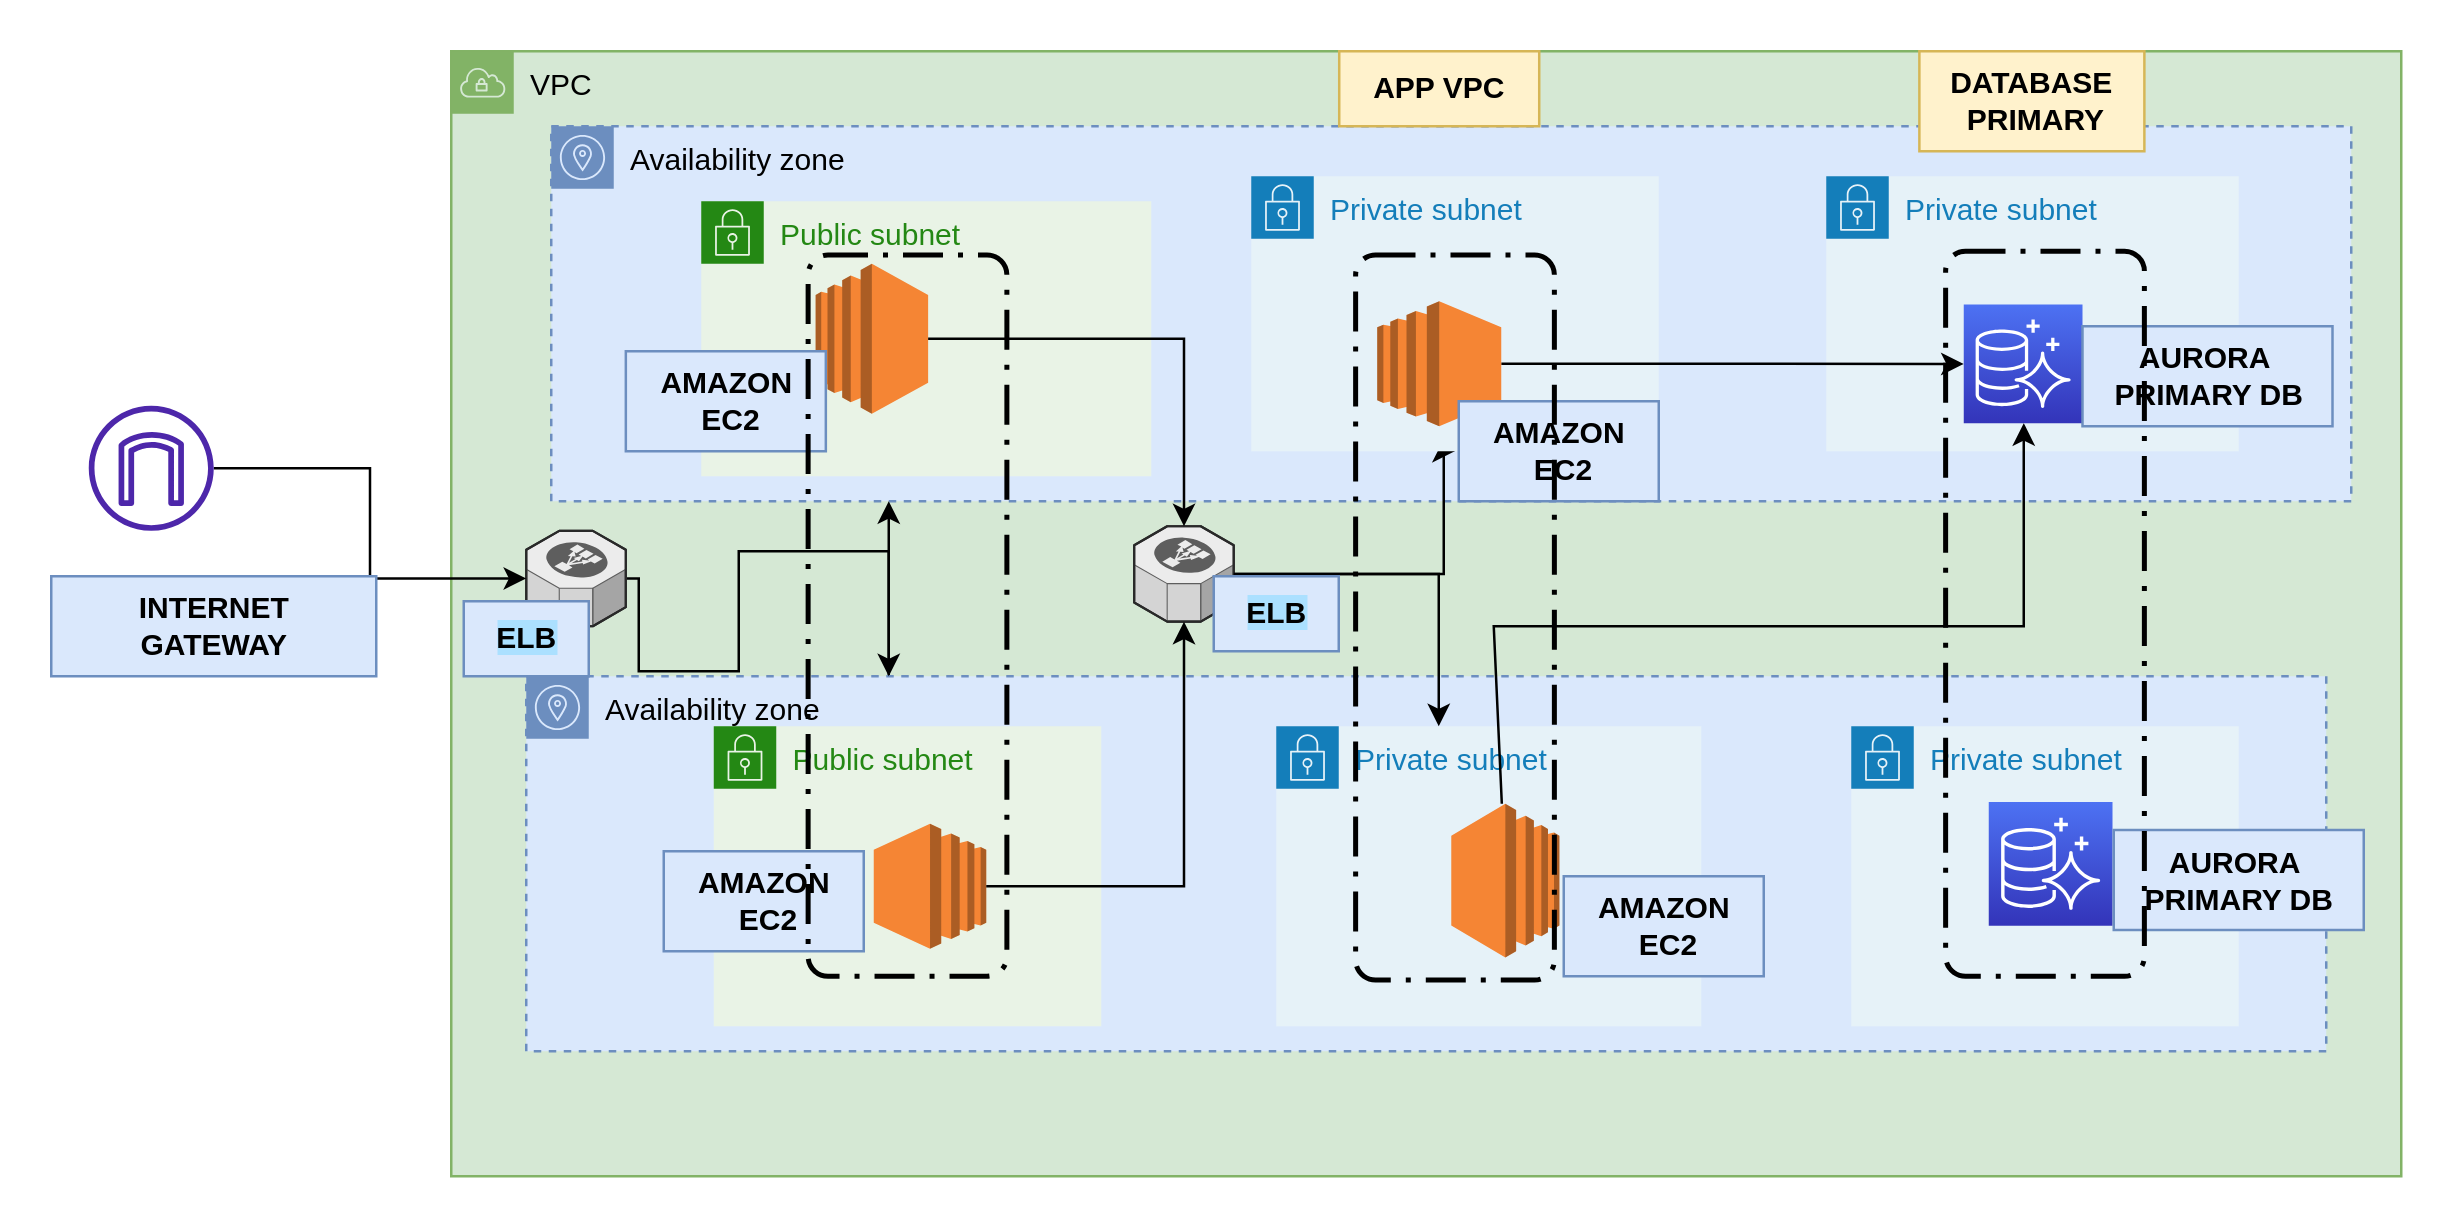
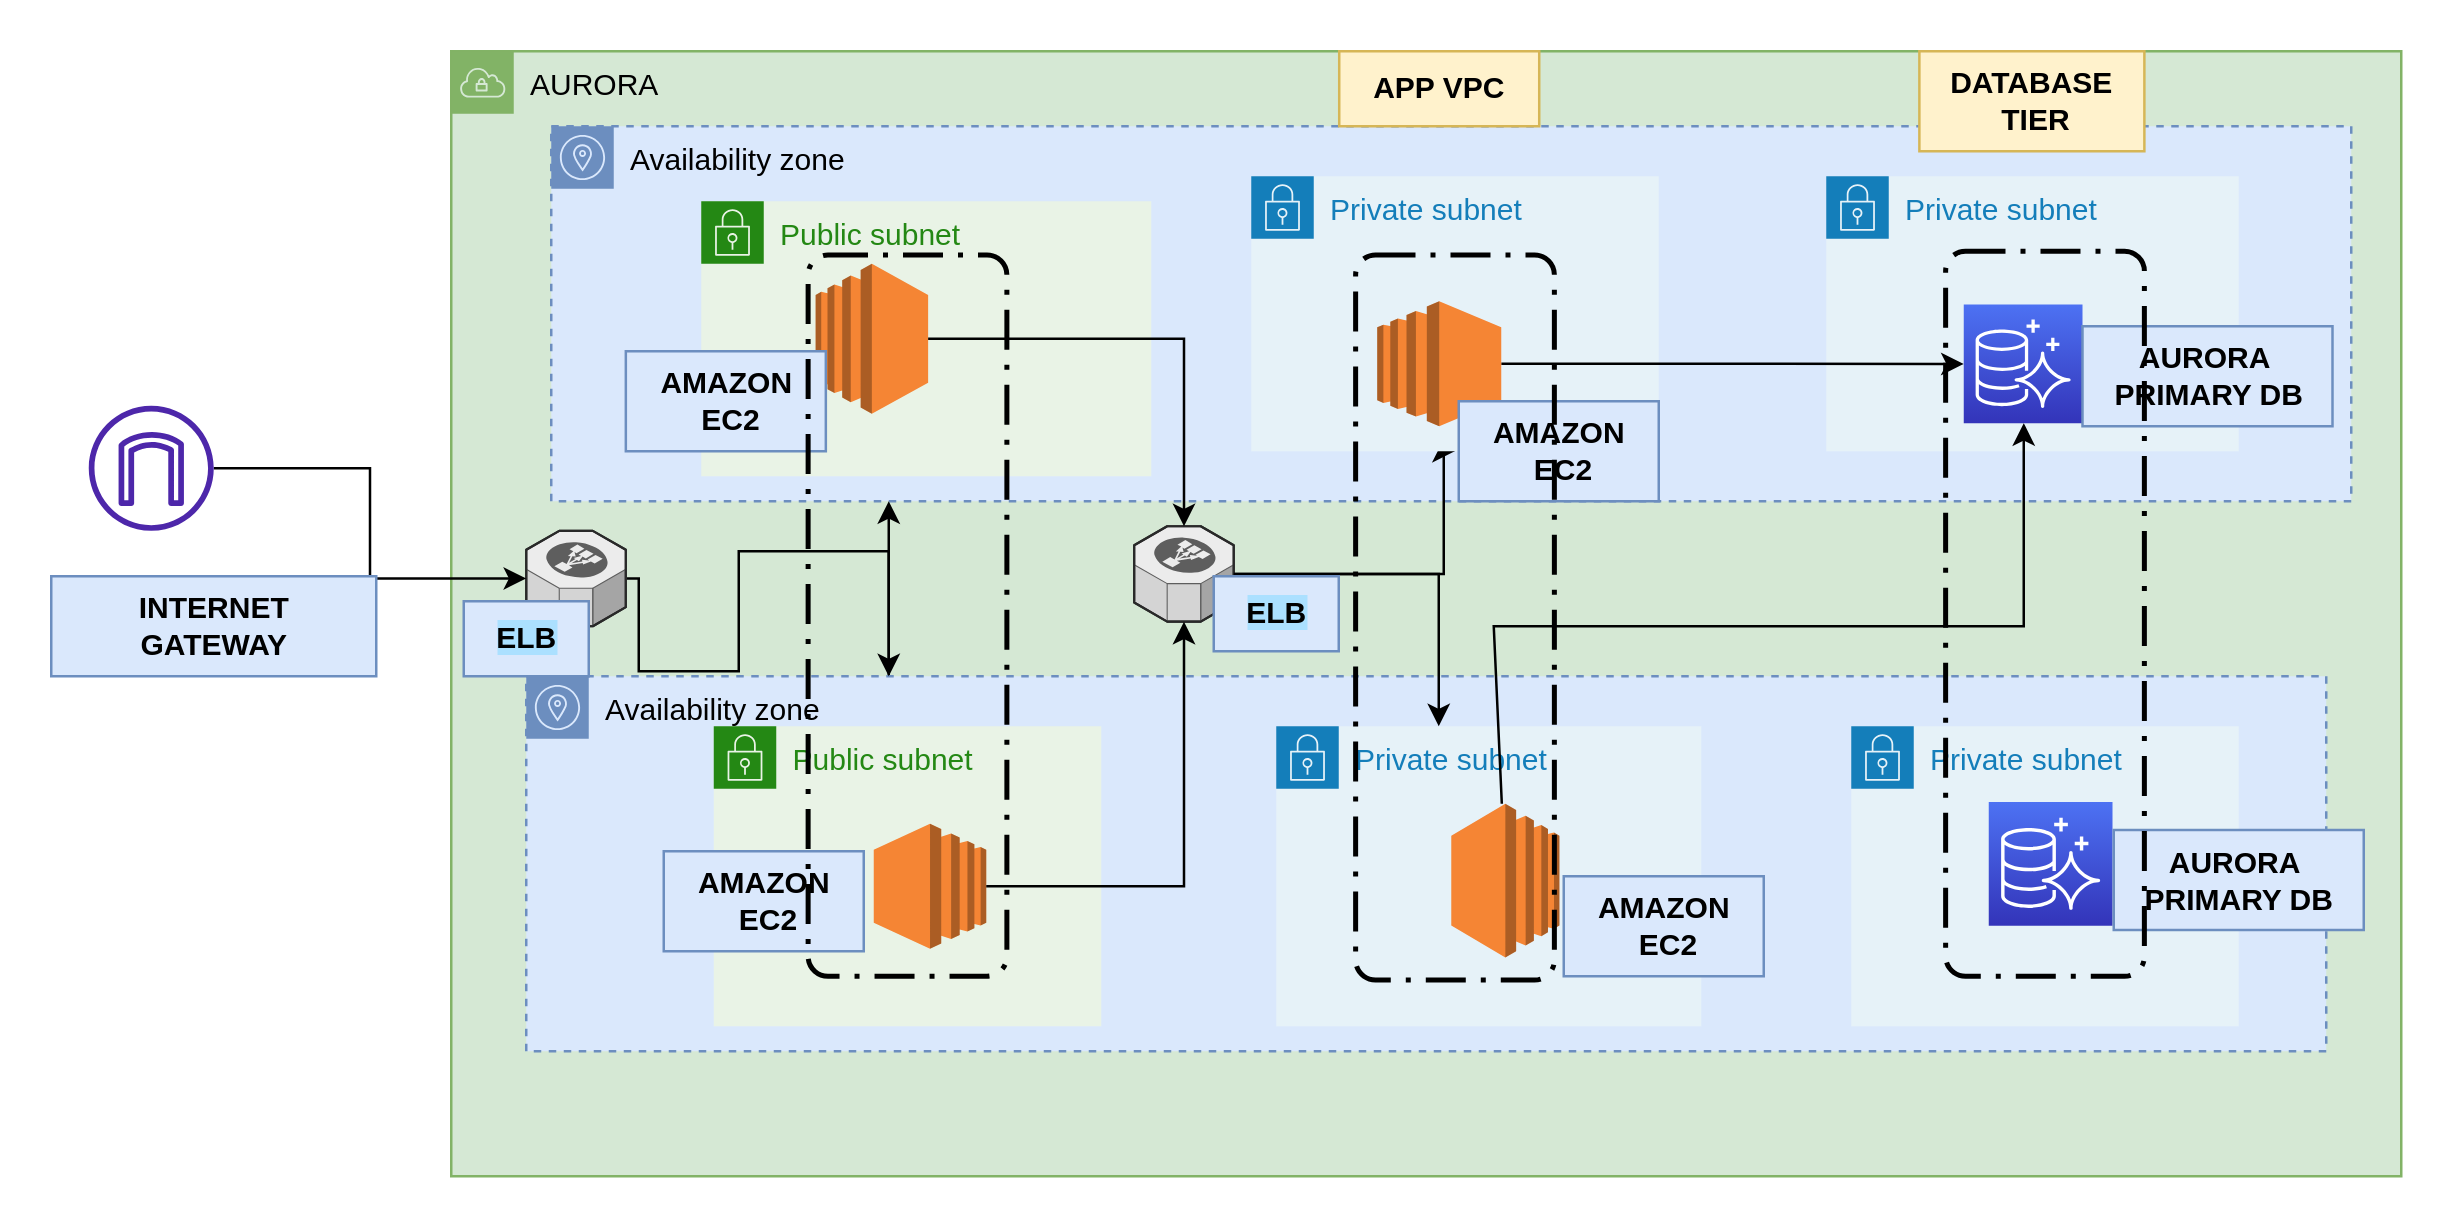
node "VPC": label "VPC" -> "AURORA"
node "DATABASE PRIMARY": label "DATABASE PRIMARY" -> "DATABASE TIER"
